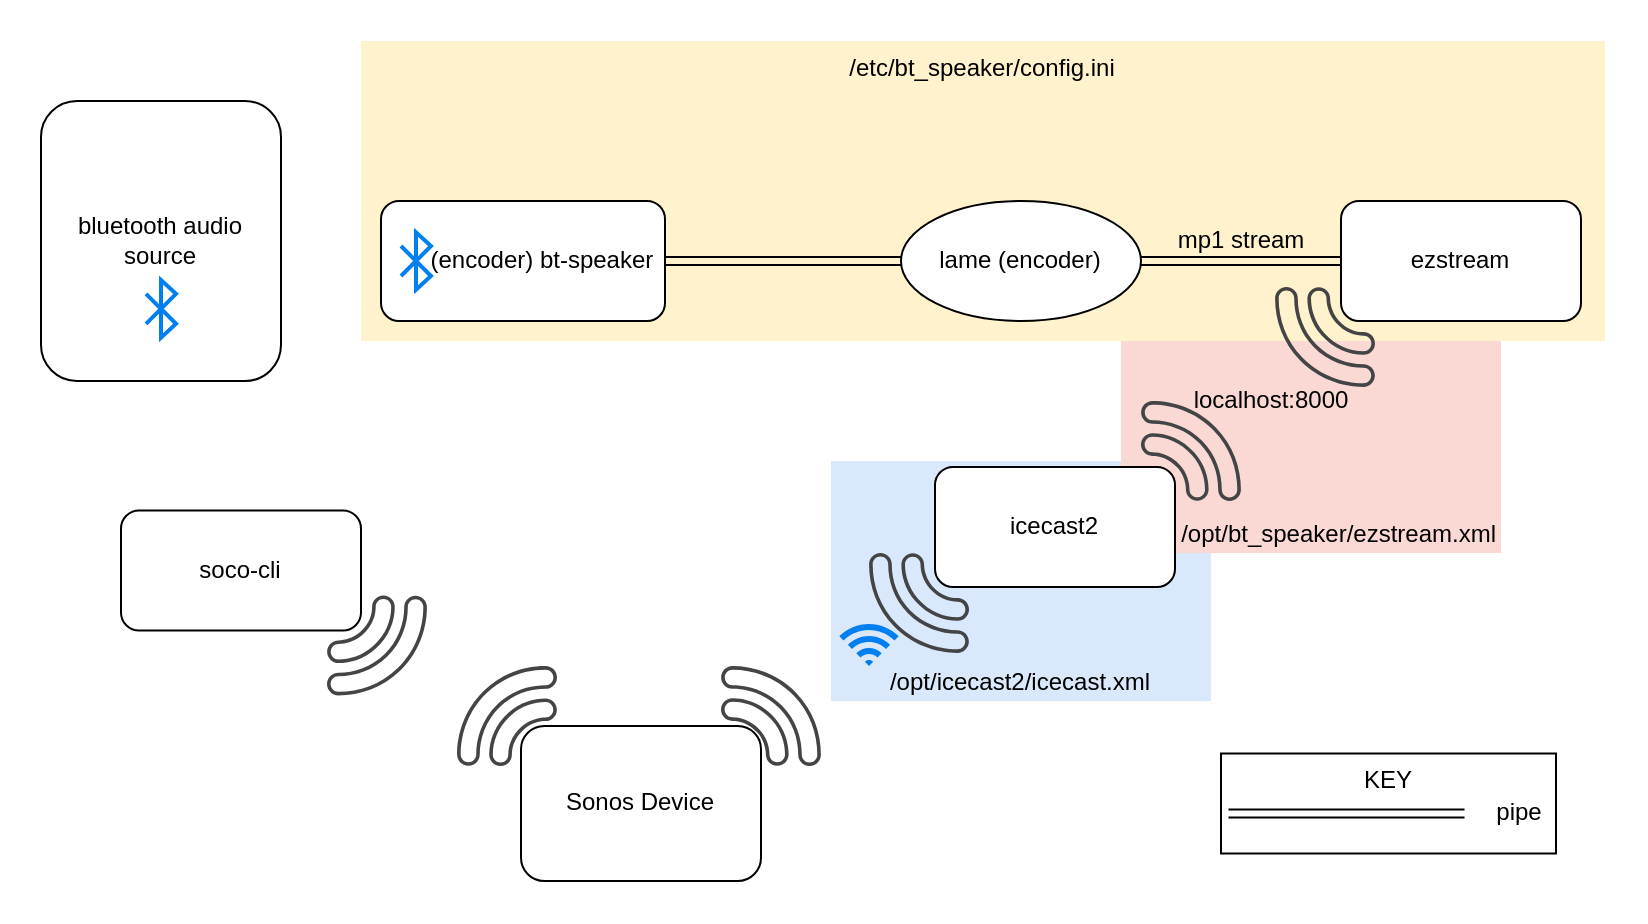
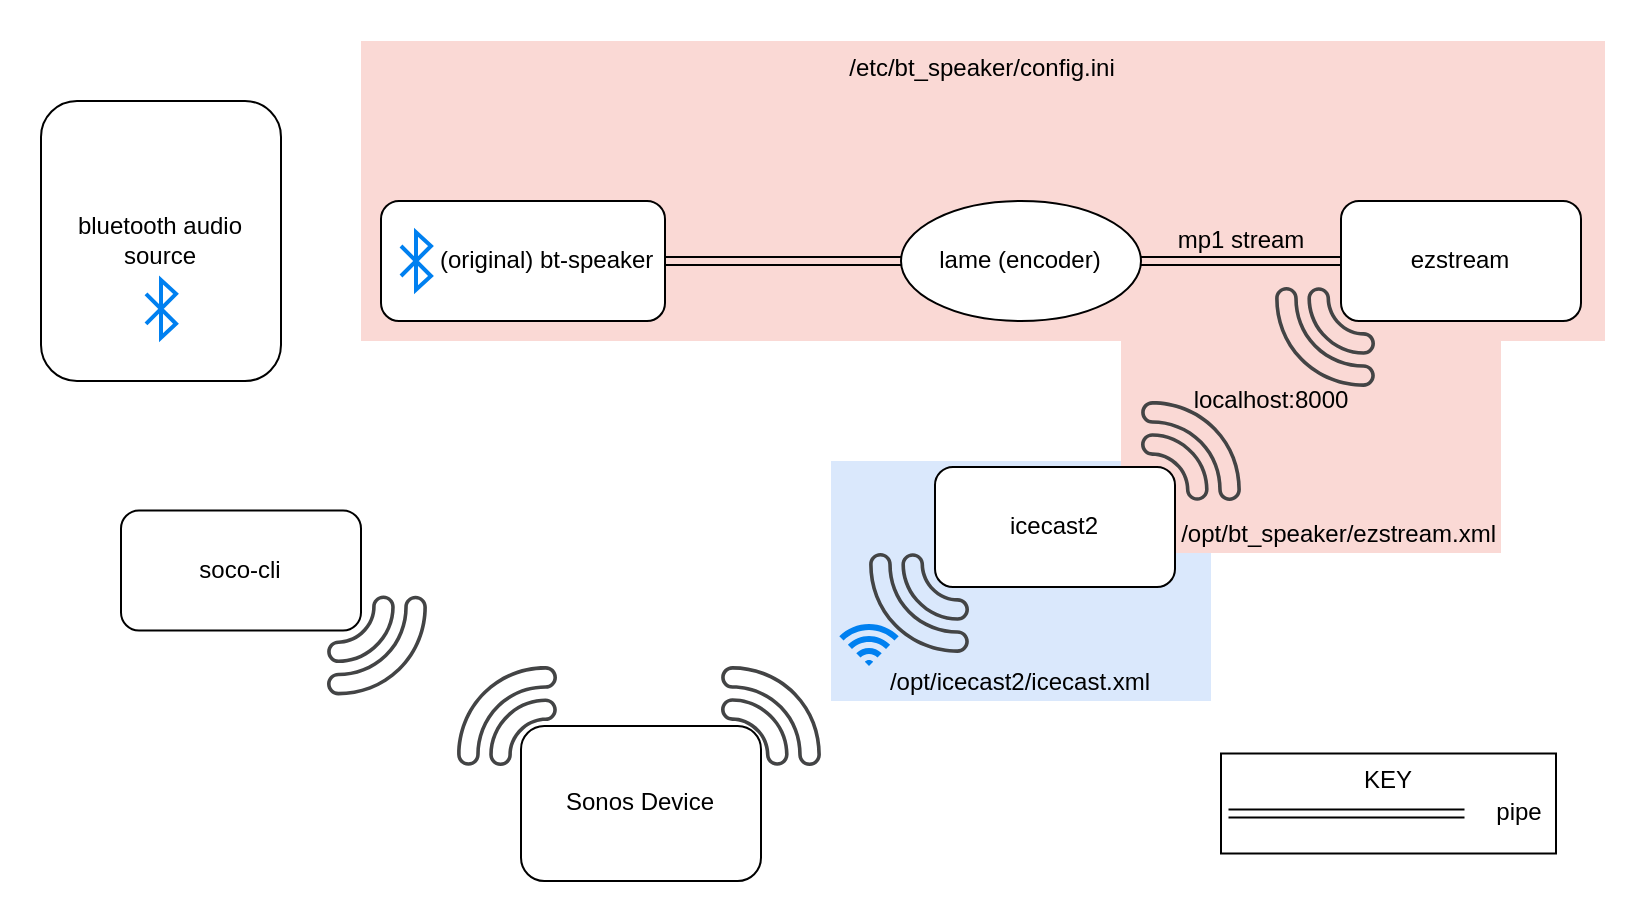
node "/etc/bt_speaker/config.ini": fillcolor #fff2cc -> #fad9d5
node "(encoder) bt-speaker": label "(encoder) bt-speaker" -> "(original) bt-speaker"
